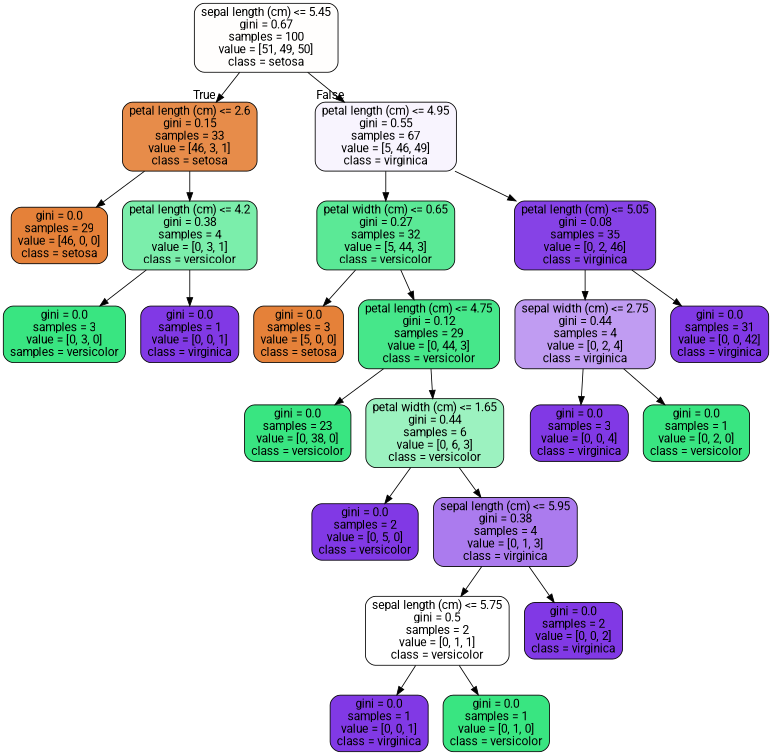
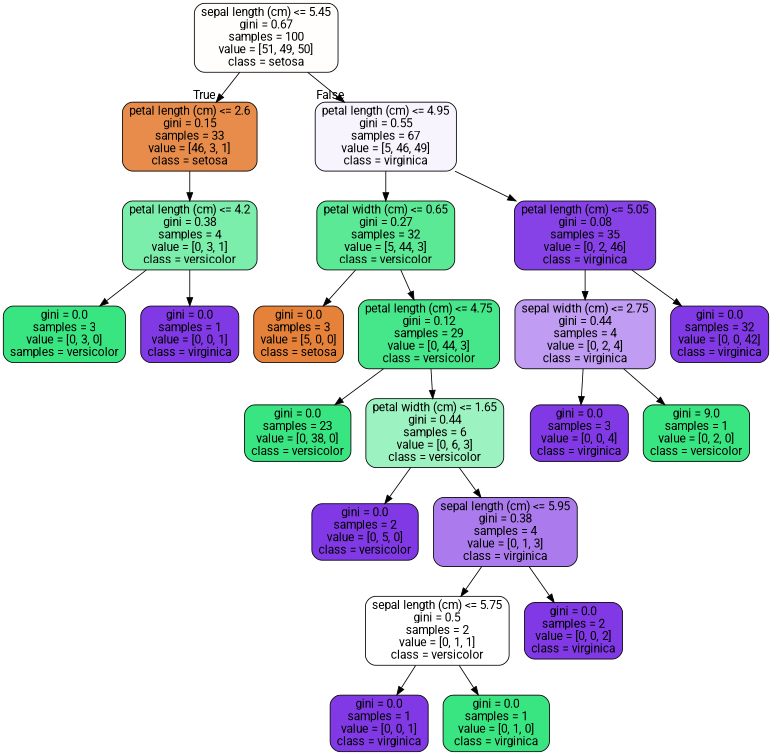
node "gini = 0.0 samples = 29 value = [46, 0, 0] class = setosa": removed
node "gini = 0.0 samples = 31 value = [0, 0, 42] class = virginica": label "gini = 0.0 samples = 31 value = [0, 0, 42] class = virginica" -> "gini = 0.0 samples = 32 value = [0, 0, 42] class = virginica"
node "gini = 0.0 samples = 1 value = [0, 2, 0] class = versicolor": label "gini = 0.0 samples = 1 value = [0, 2, 0] class = versicolor" -> "gini = 9.0 samples = 1 value = [0, 2, 0] class = versicolor"
node "gini = 0.0 samples = 1 value = [0, 1, 0] class = versicolor": label "gini = 0.0 samples = 1 value = [0, 1, 0] class = versicolor" -> "gini = 0.0 samples = 1 value = [0, 1, 0] class = virginica"
